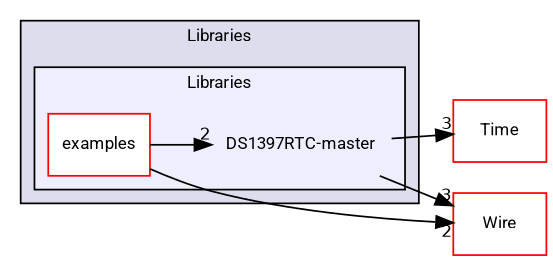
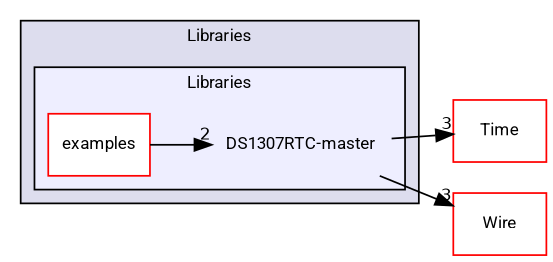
node "DS1397RTC-master": label "DS1397RTC-master" -> "DS1307RTC-master"
edge "examples" -> "Wire": removed
